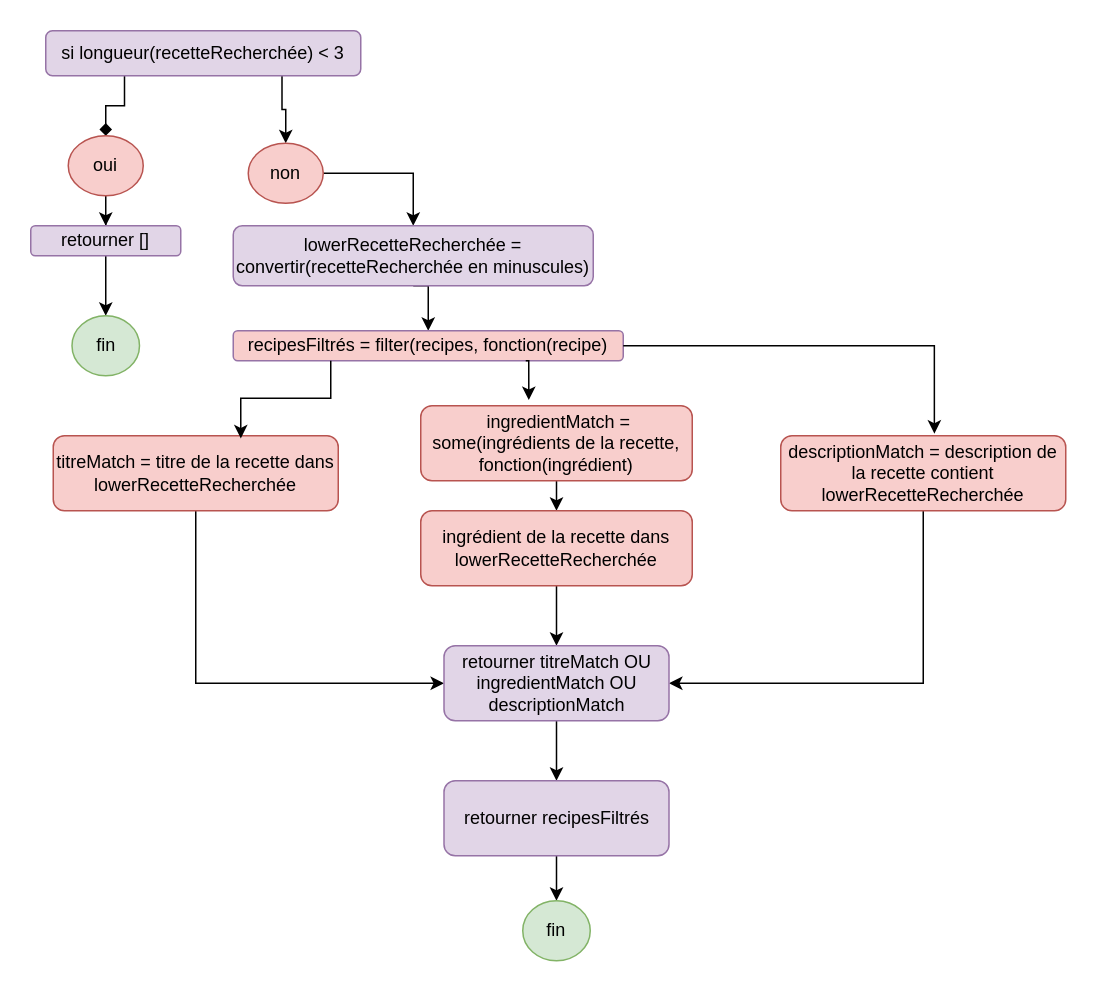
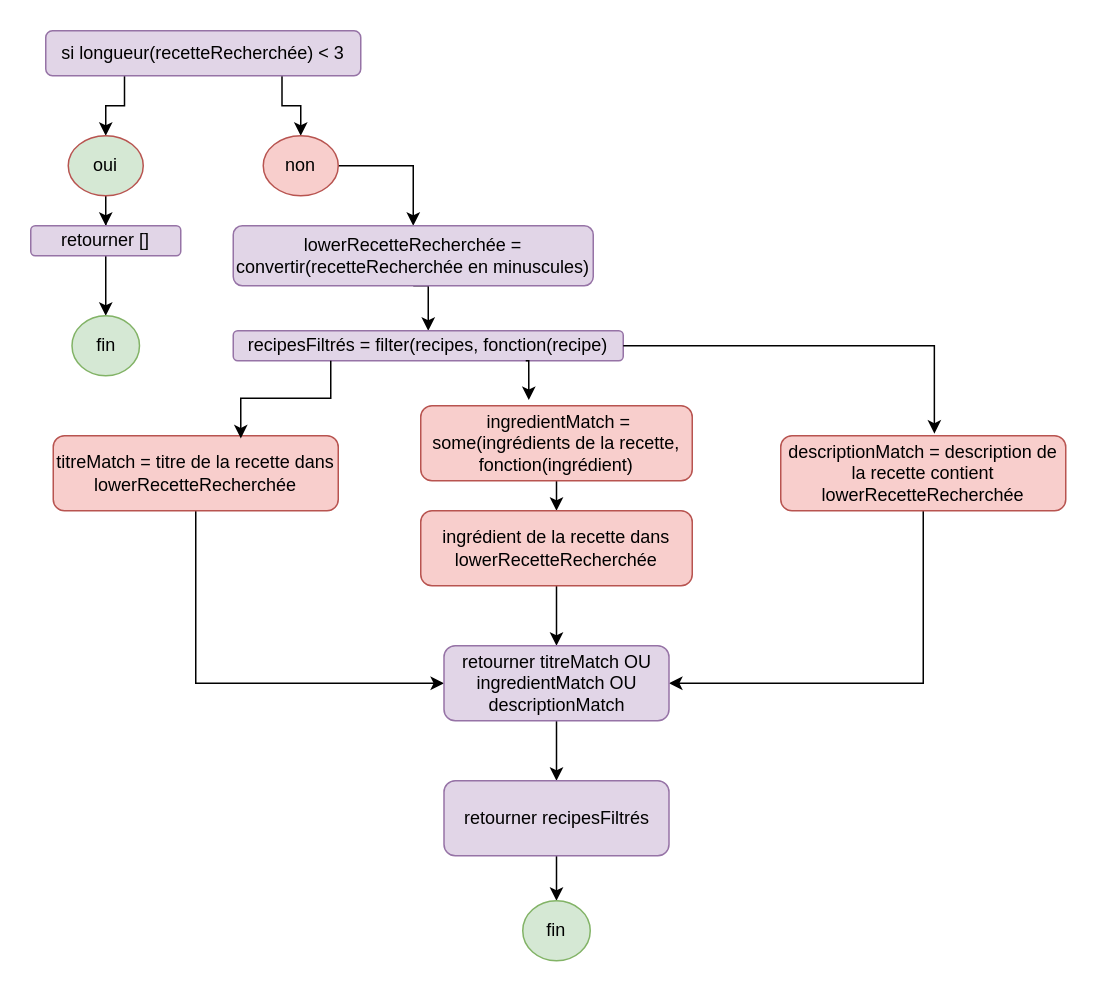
edge "si longueur(recetteRecherchée) < 3" -> "oui": arrowhead diamond -> classic
node "oui": fillcolor #f8cecc -> #d5e8d4
node "non": moved (286, 173) -> (301, 166)
node "recipesFiltrés = filter(recipes, fonction(recipe)": fillcolor #f8cecc -> #e1d5e7
